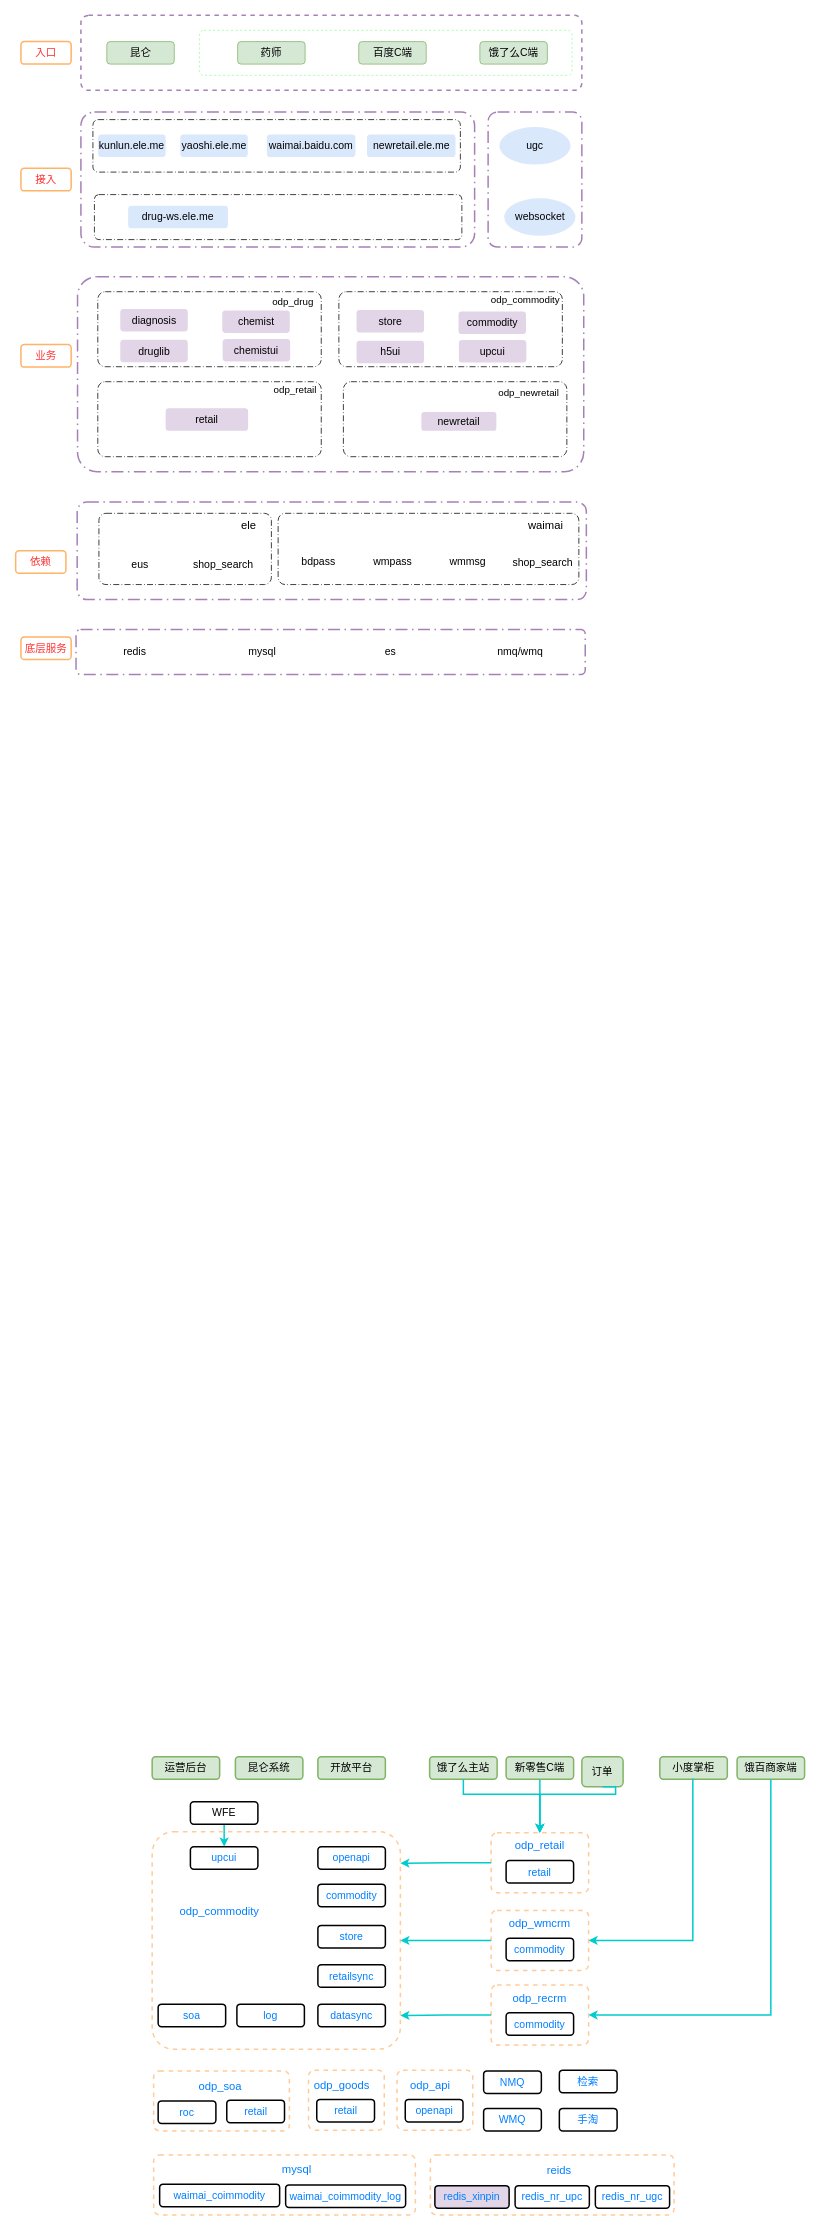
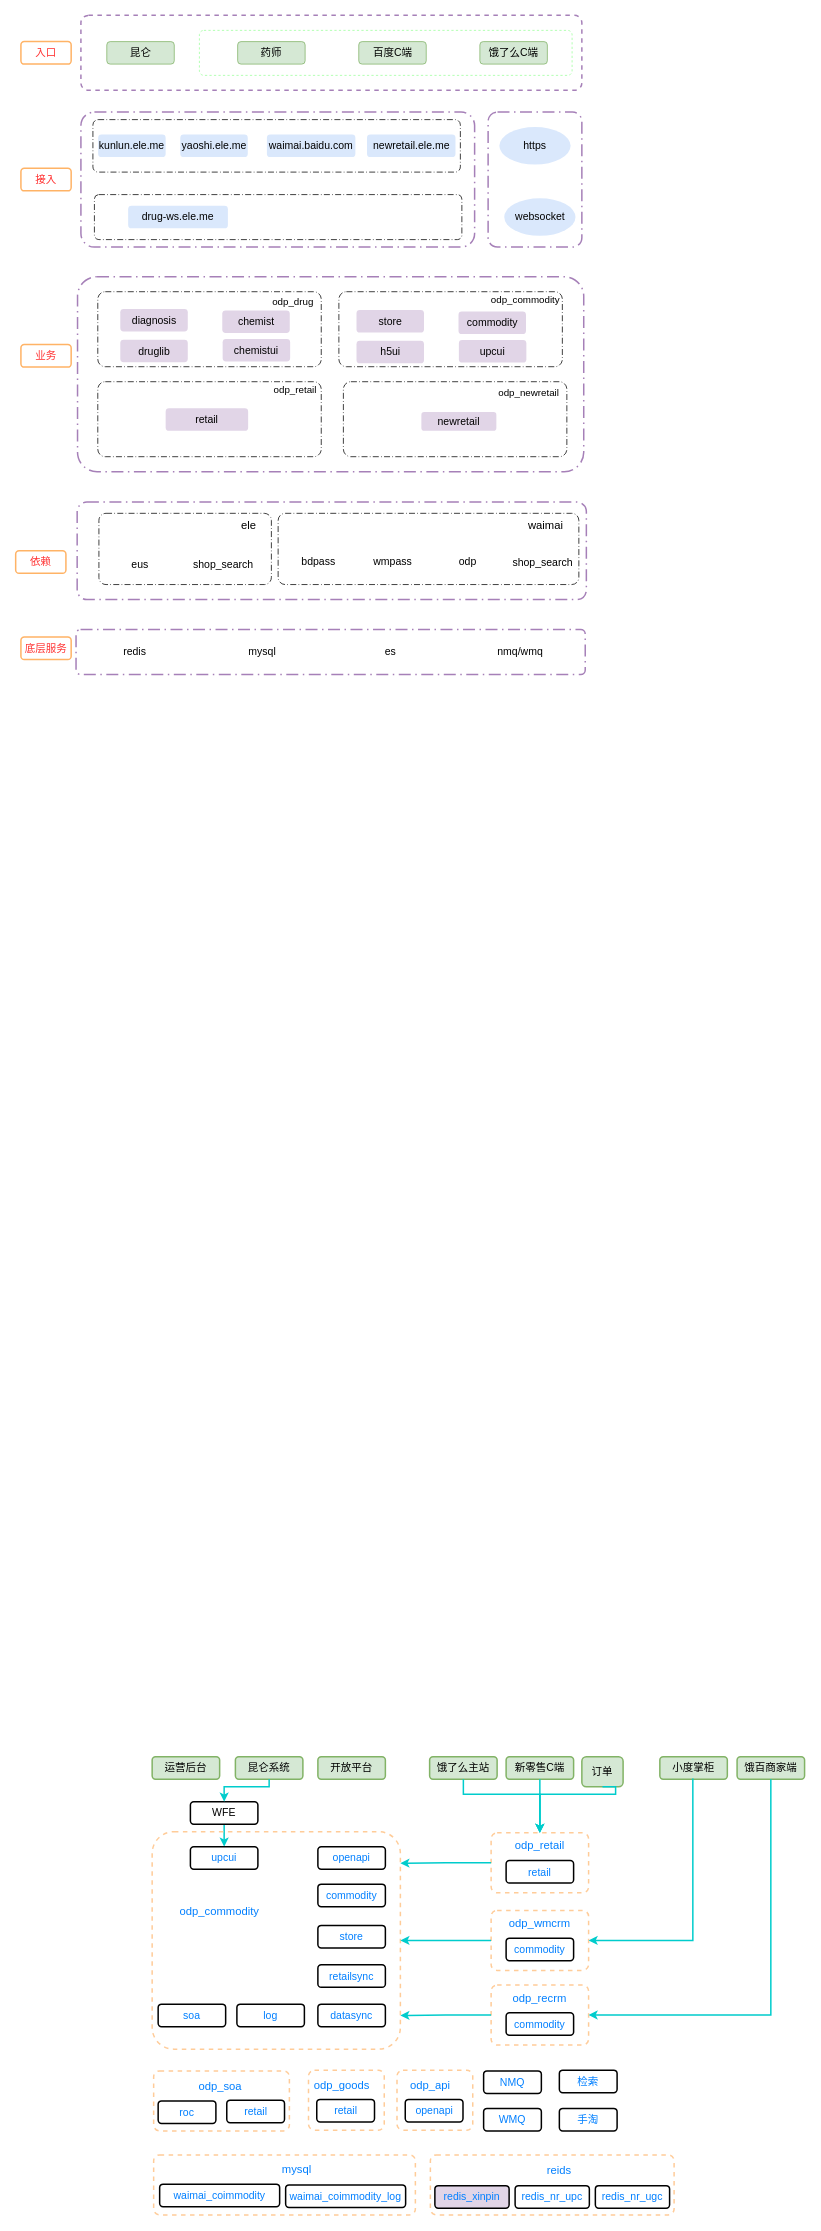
node "ugc": label "ugc" -> "https"
node "wmmsg": label "wmmsg" -> "odp"
edge "昆仑系统" -> "WFE": added
